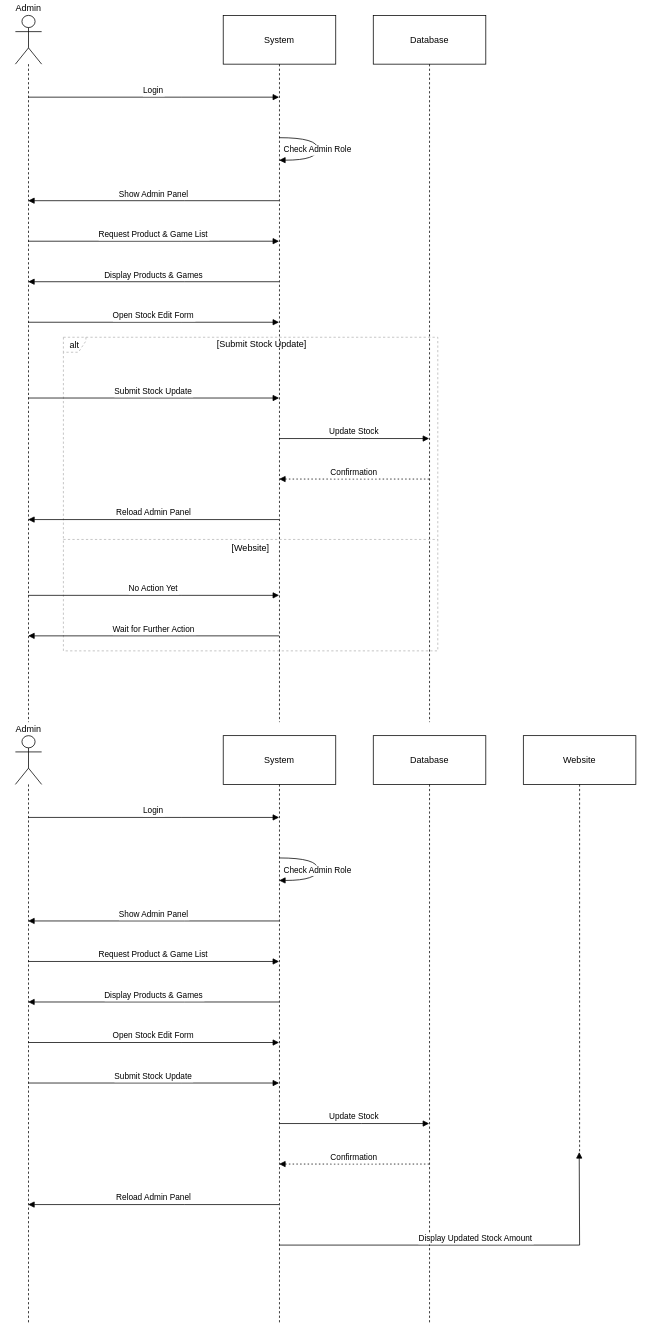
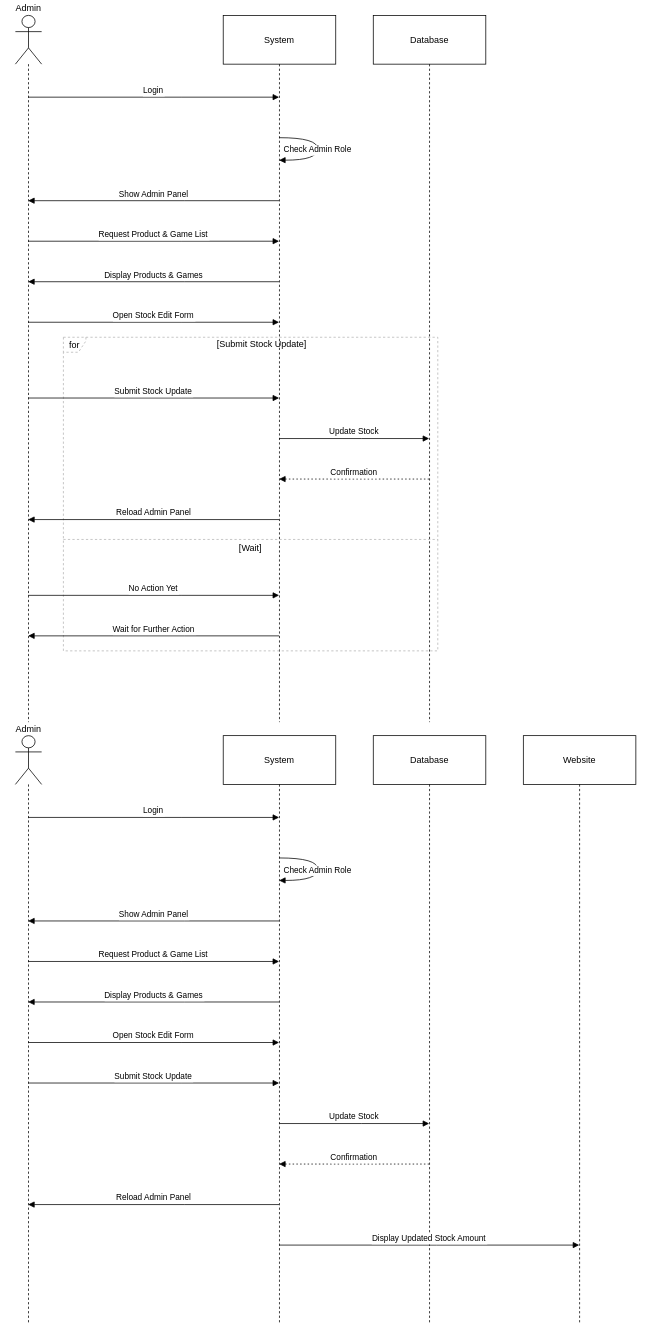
node "alt": label "alt" -> "for"
node "[Website]": label "[Website]" -> "[Wait]"
node "Website": size 113x416 -> 113x588
